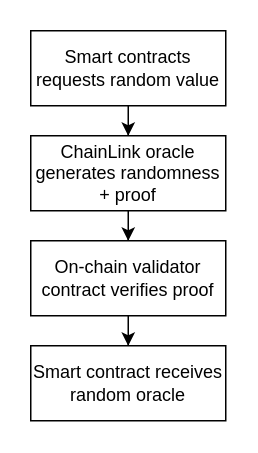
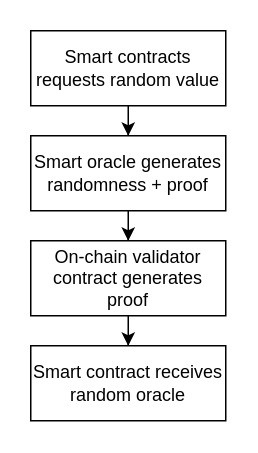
node "ChainLink oracle generates randomness + proof": label "ChainLink oracle generates randomness + proof" -> "Smart oracle generates randomness + proof"
node "On-chain validator contract verifies proof": label "On-chain validator contract verifies proof" -> "On-chain validator contract generates proof"
